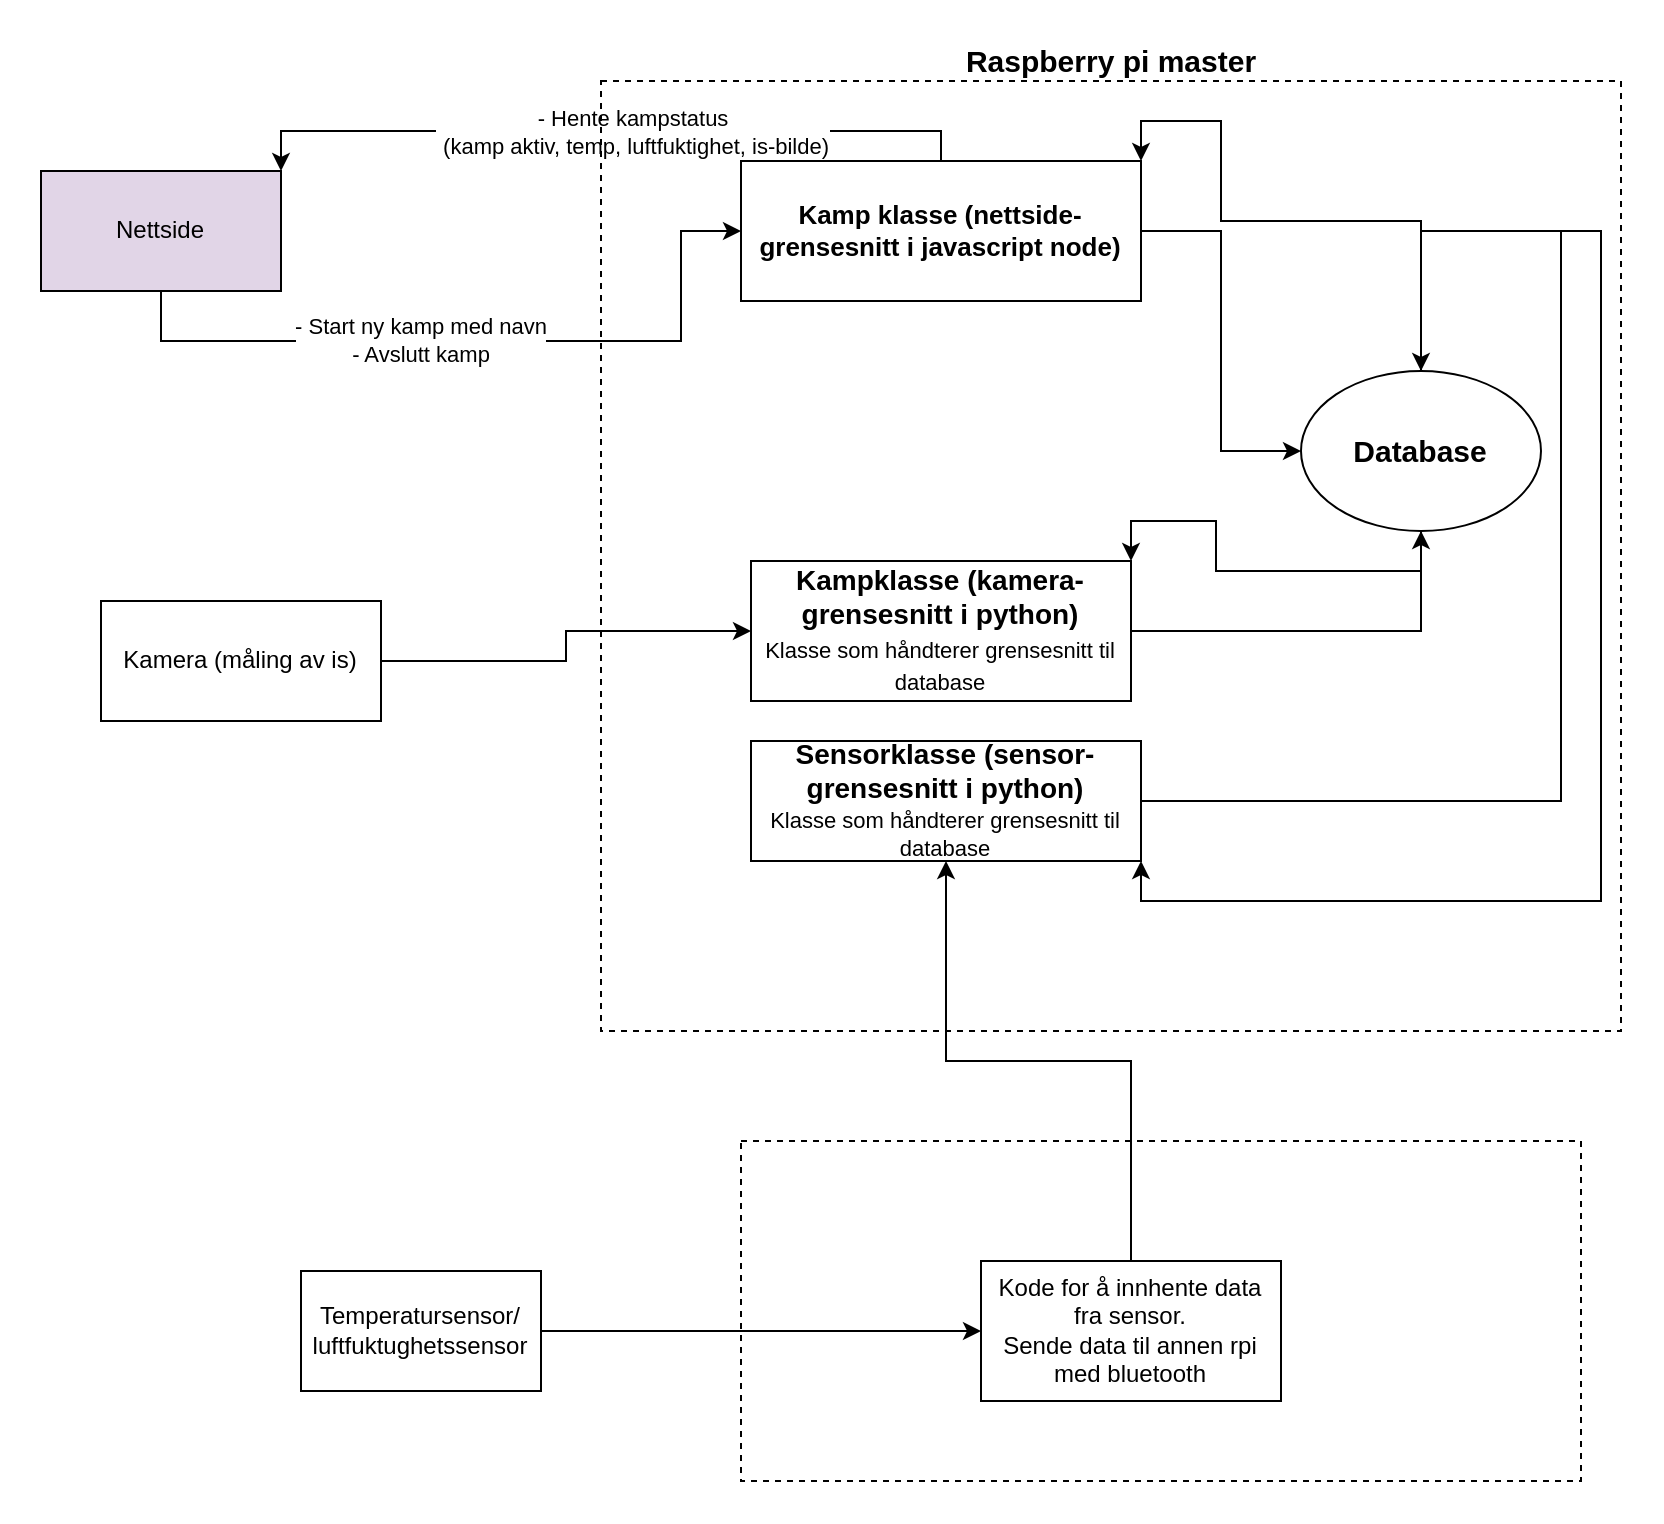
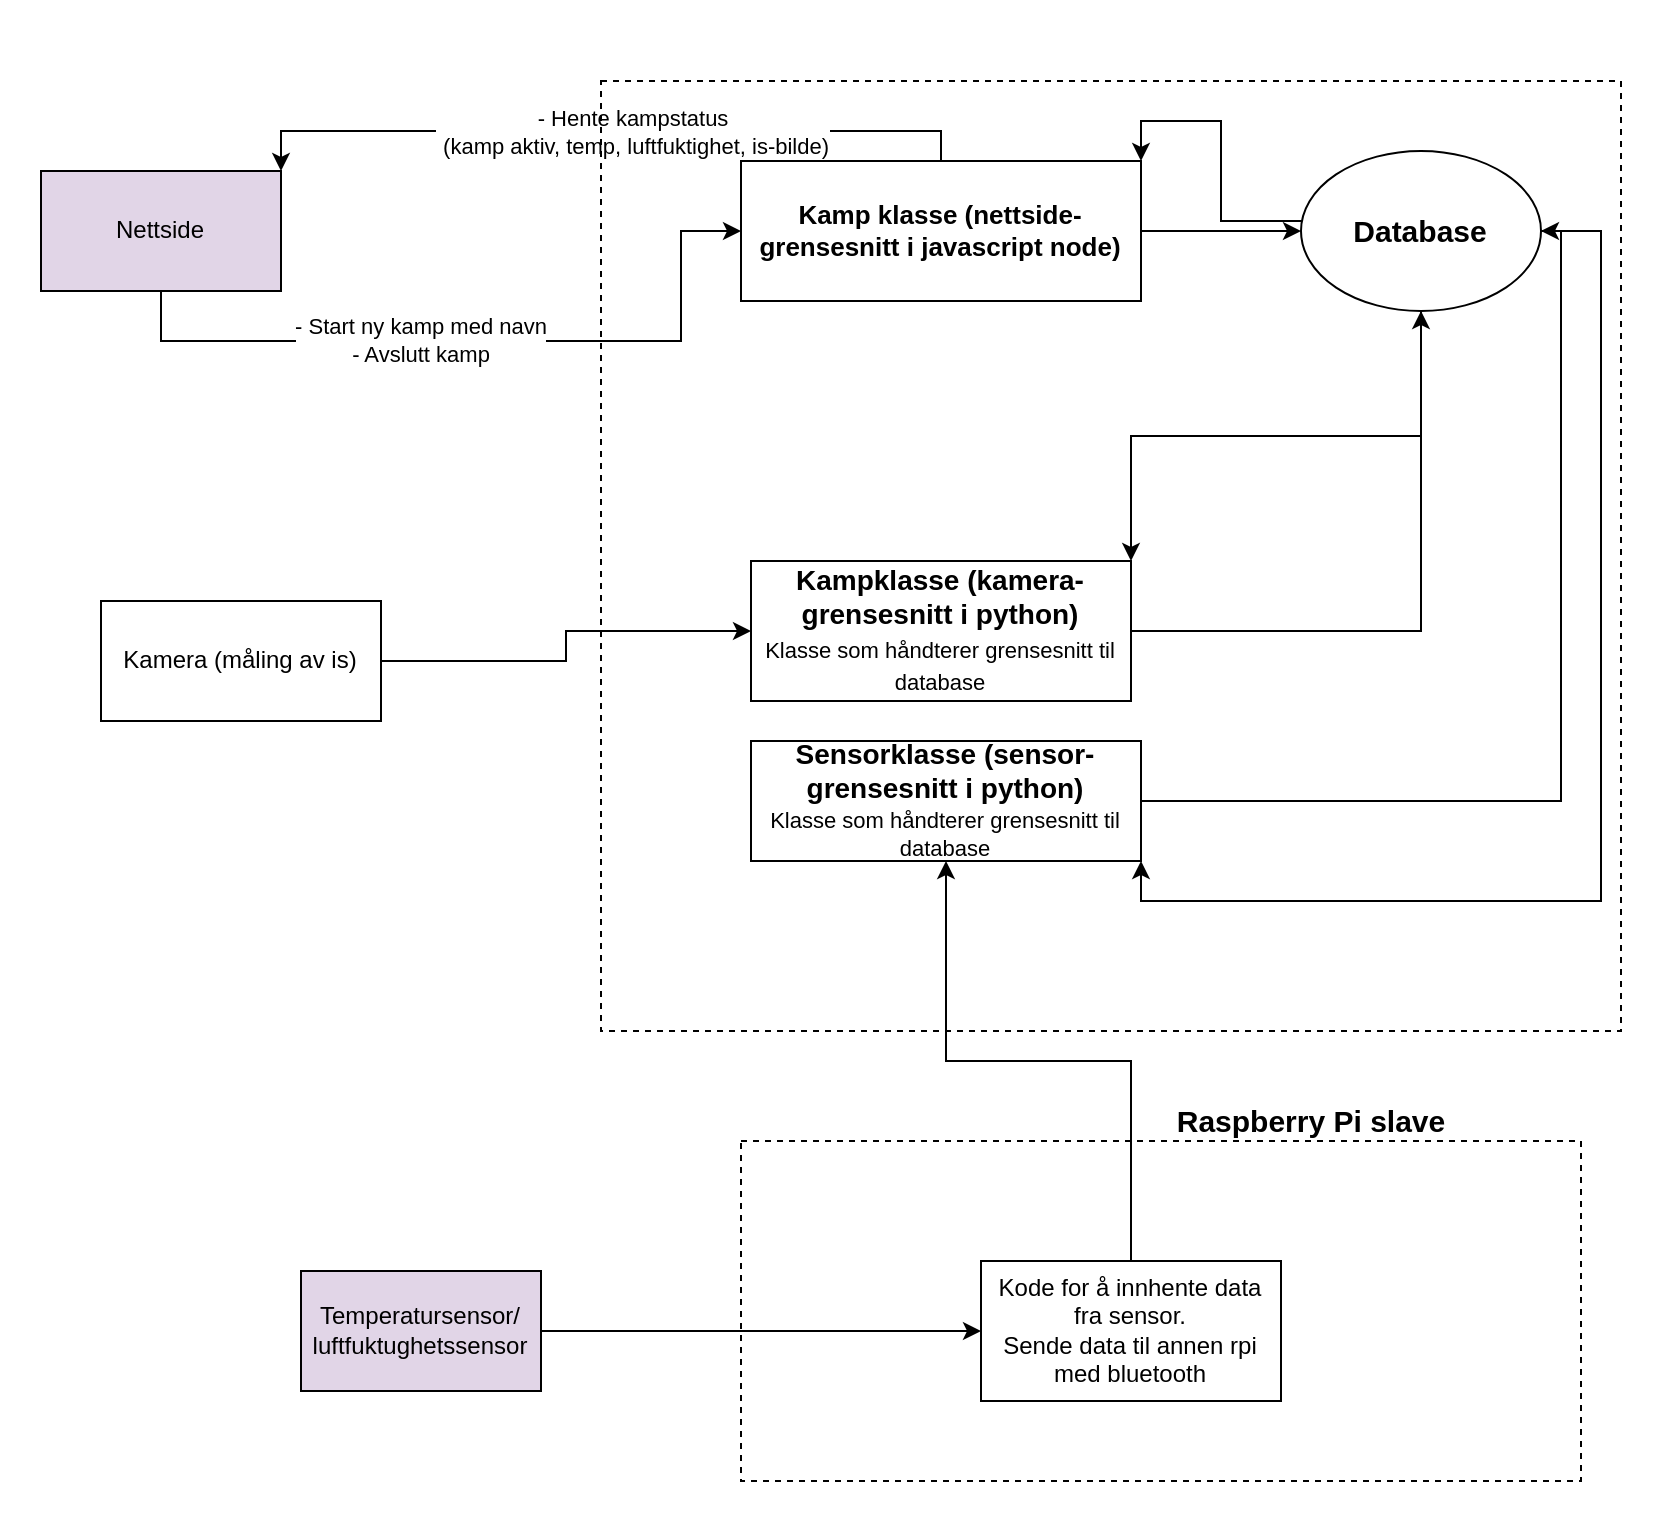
node "Raspberry pi master": removed
node "Database": moved (1421, 451) -> (1421, 231)
node "Raspberry Pi slave": added
node "Temperatursensor/ luftfuktughetssensor": fillcolor #ffffff -> #e1d5e7
